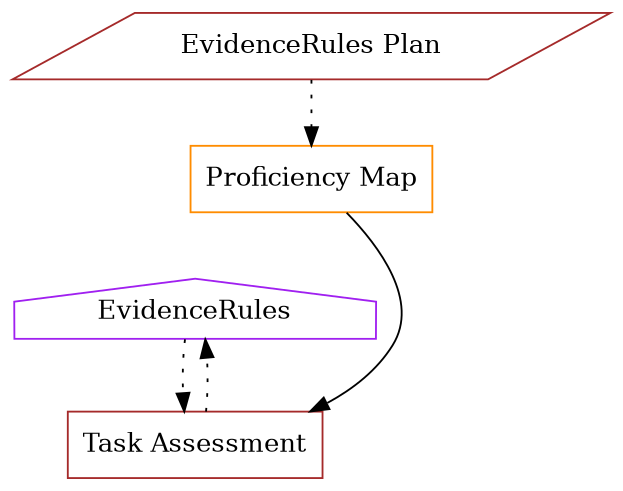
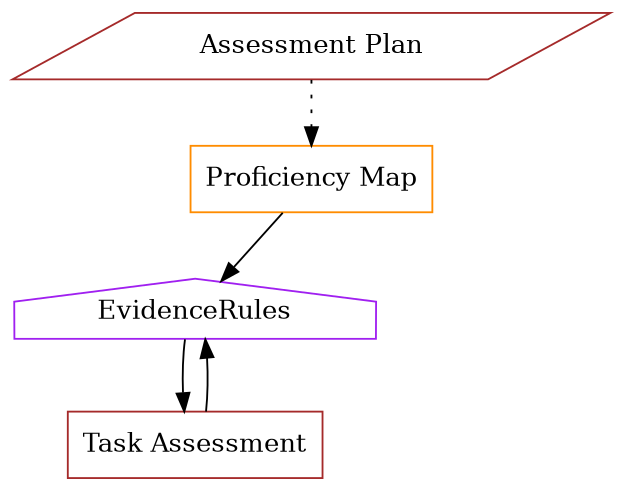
node "EvidenceRules Plan": label "EvidenceRules Plan" -> "Assessment Plan"
edge "Proficiency Map" -> "Task Assessment": now "Proficiency Map" -> "EvidenceRules"
edge "EvidenceRules" -> "Task Assessment": style dotted -> solid
edge "Task Assessment" -> "EvidenceRules": style dotted -> solid
